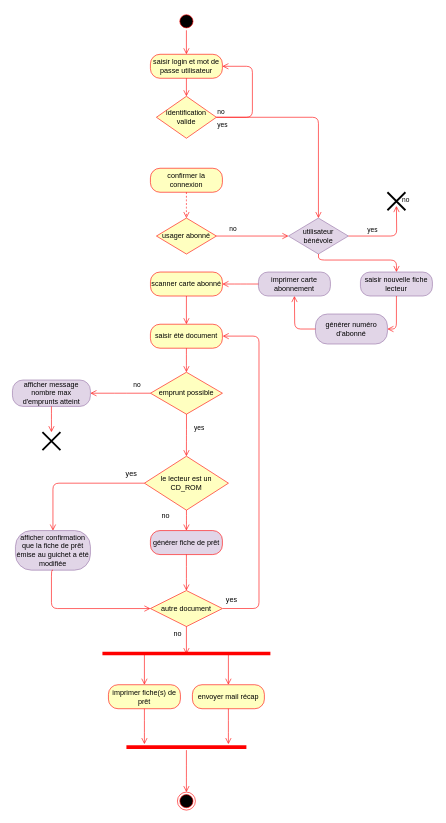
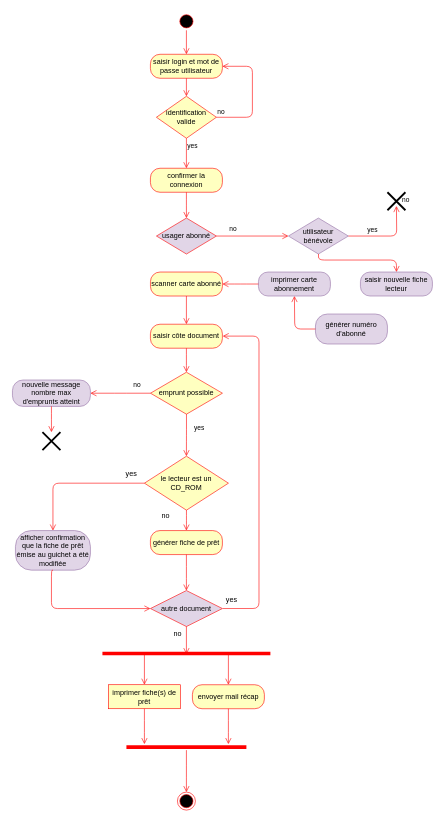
edge "identification valide" -> "utilisateur bénévole": now "identification valide" -> "confirmer la connexion"
edge "confirmer la connexion" -> "usager abonné": style dashed -> solid
node "usager abonné": fillcolor #ffffc0 -> #e1d5e7
edge "saisir nouvelle fiche lecteur" -> "générer numéro d'abonné": removed
node "saisir été document": label "saisir été document" -> "saisir côte document"
node "afficher message nombre max d'emprunts atteint": label "afficher message nombre max d'emprunts atteint" -> "nouvelle message nombre max d'emprunts atteint"
node "générer fiche de prêt": fillcolor #e1d5e7 -> #ffffc0
node "autre document": fillcolor #ffffc0 -> #e1d5e7
node "imprimer fiche(s) de prêt": shape rounded rectangle -> rectangle
